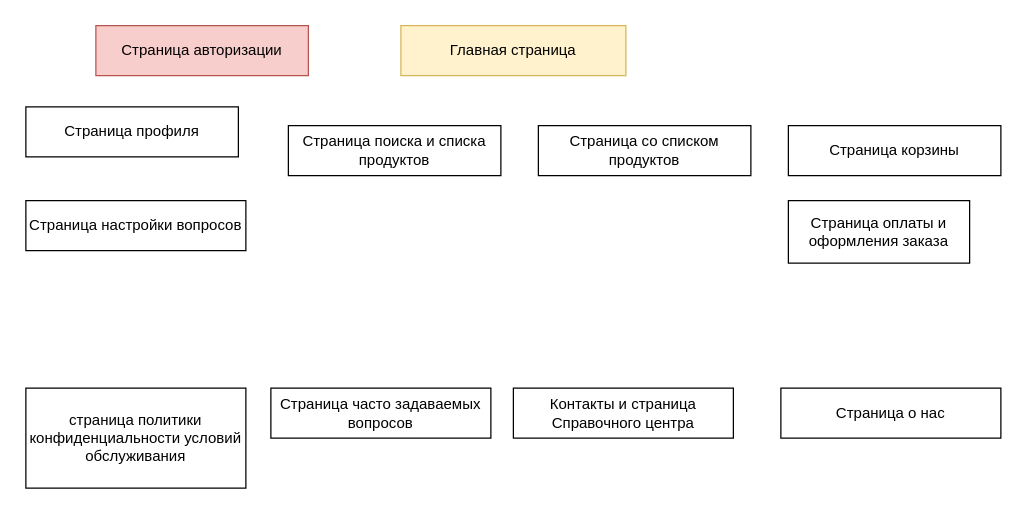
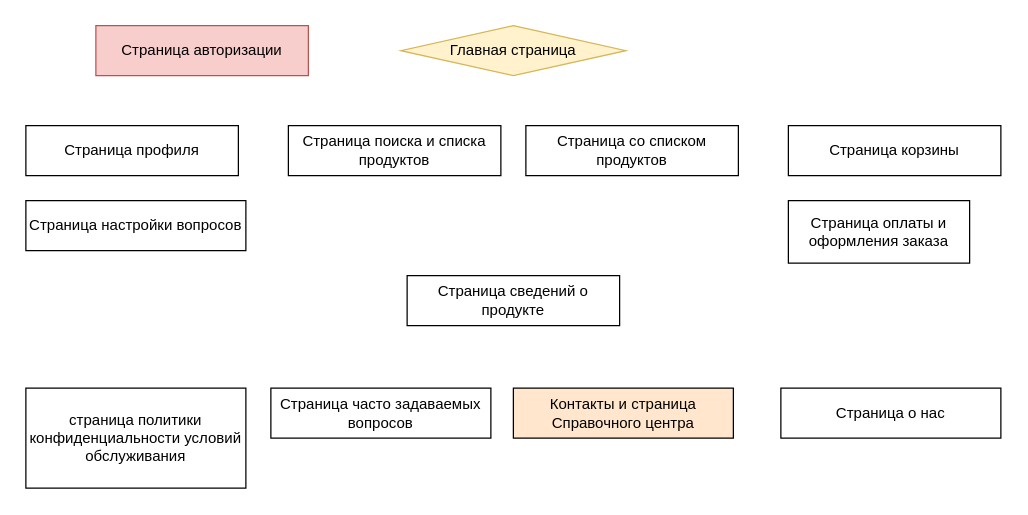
node "Главная страница": shape rectangle -> diamond
node "Страница профиля": moved (132, 132) -> (132, 151)
node "Страница со списком продуктов": moved (644, 151) -> (632, 151)
node "Страница сведений о продукте": added
node "Контакты и страница Справочного центра": fillcolor #ffffff -> #ffe6cc
